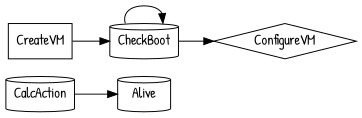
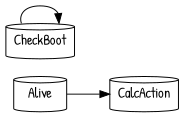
node "CreateVM": removed
node "ConfigureVM": removed
edge "CalcAction" -> "Alive": reversed
